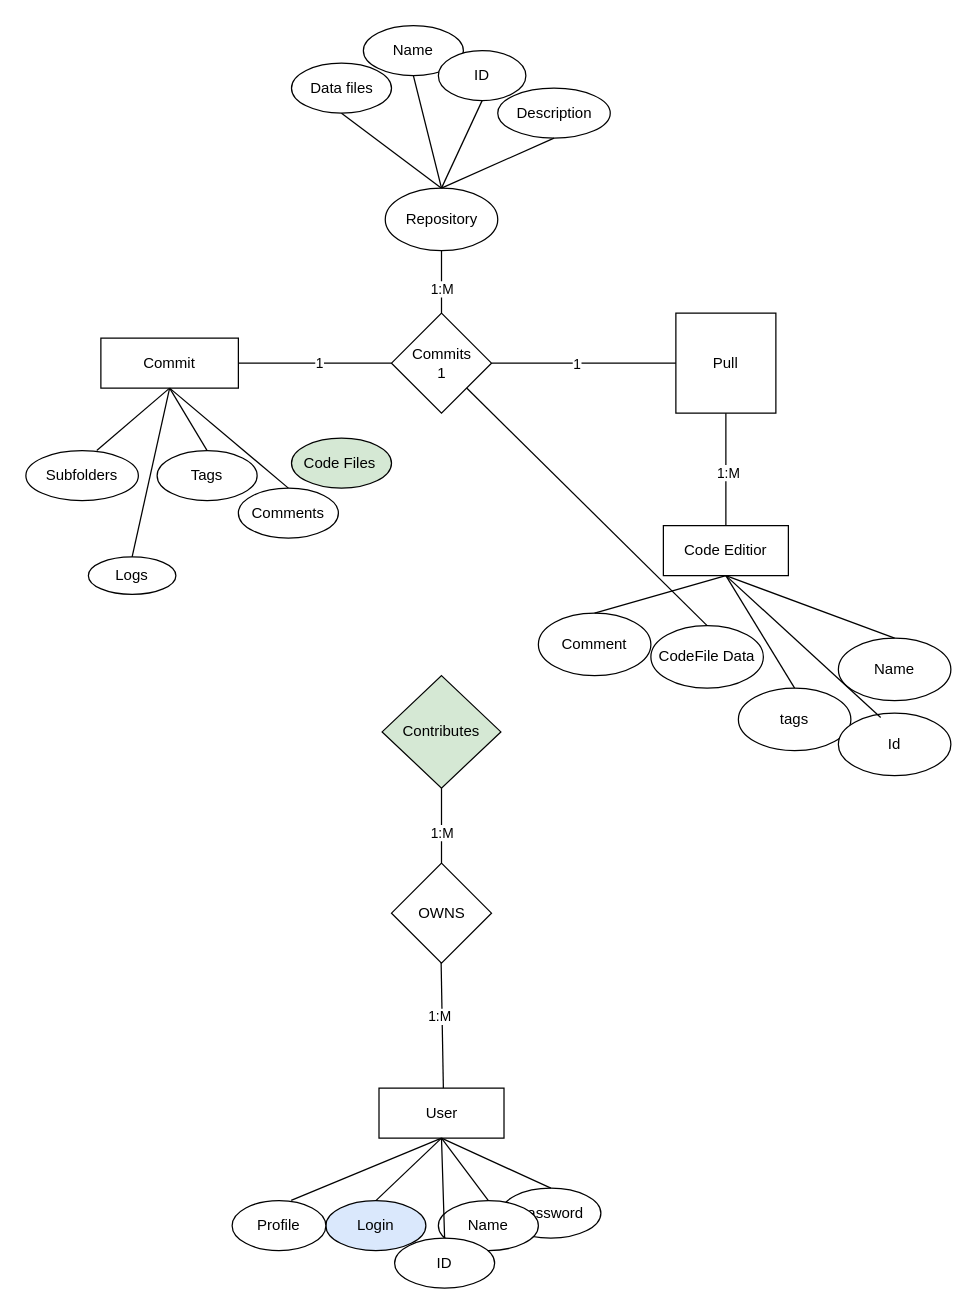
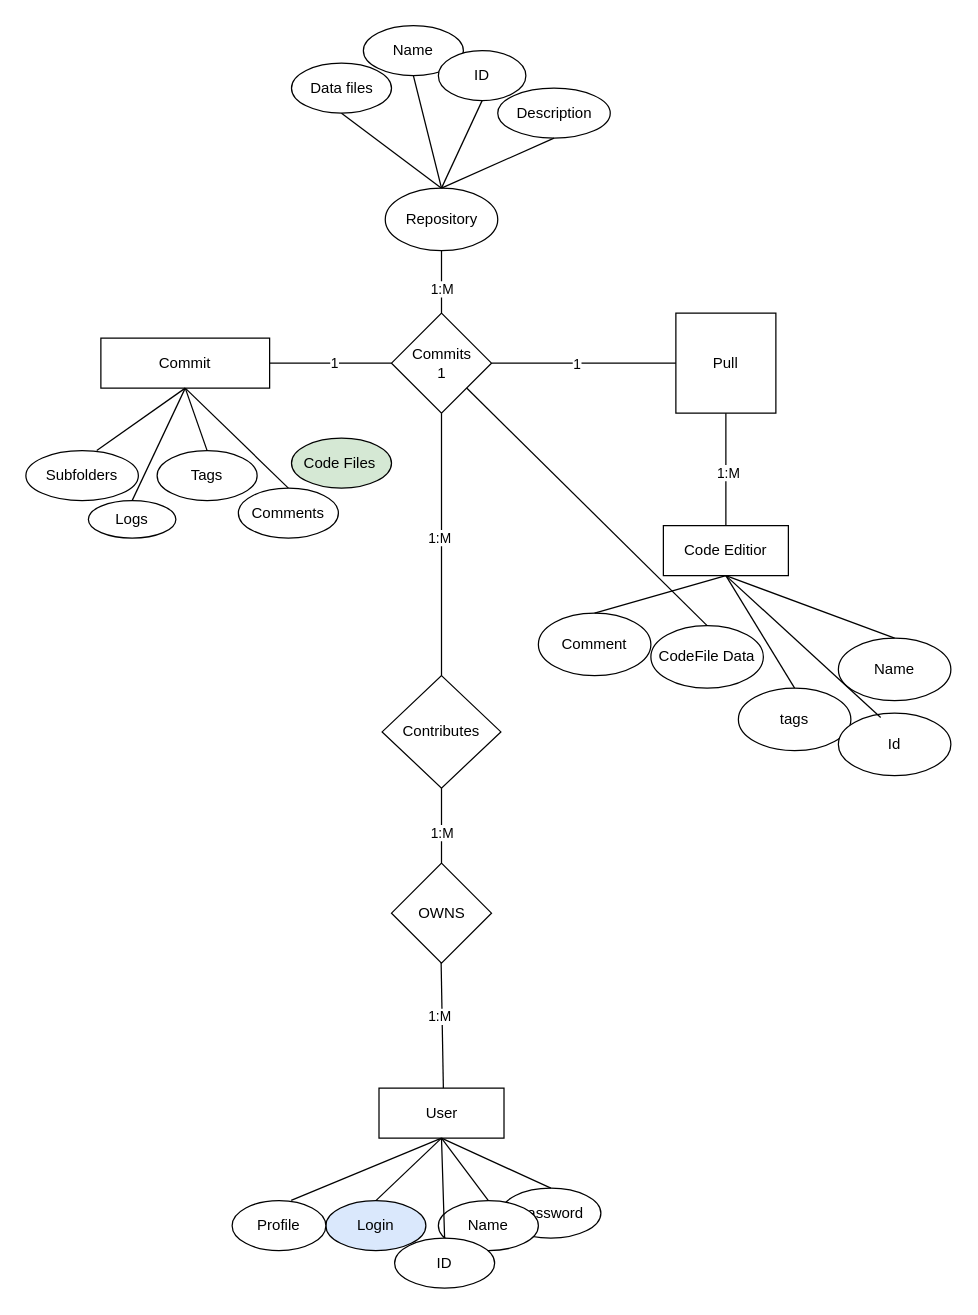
node "Commit": size 138x50 -> 169x50
edge "Commits 1" -- "Contributes": added, label "1:M"
node "Logs": moved (132, 576) -> (132, 519)
node "Contributes": fillcolor #d5e8d4 -> #ffffff
